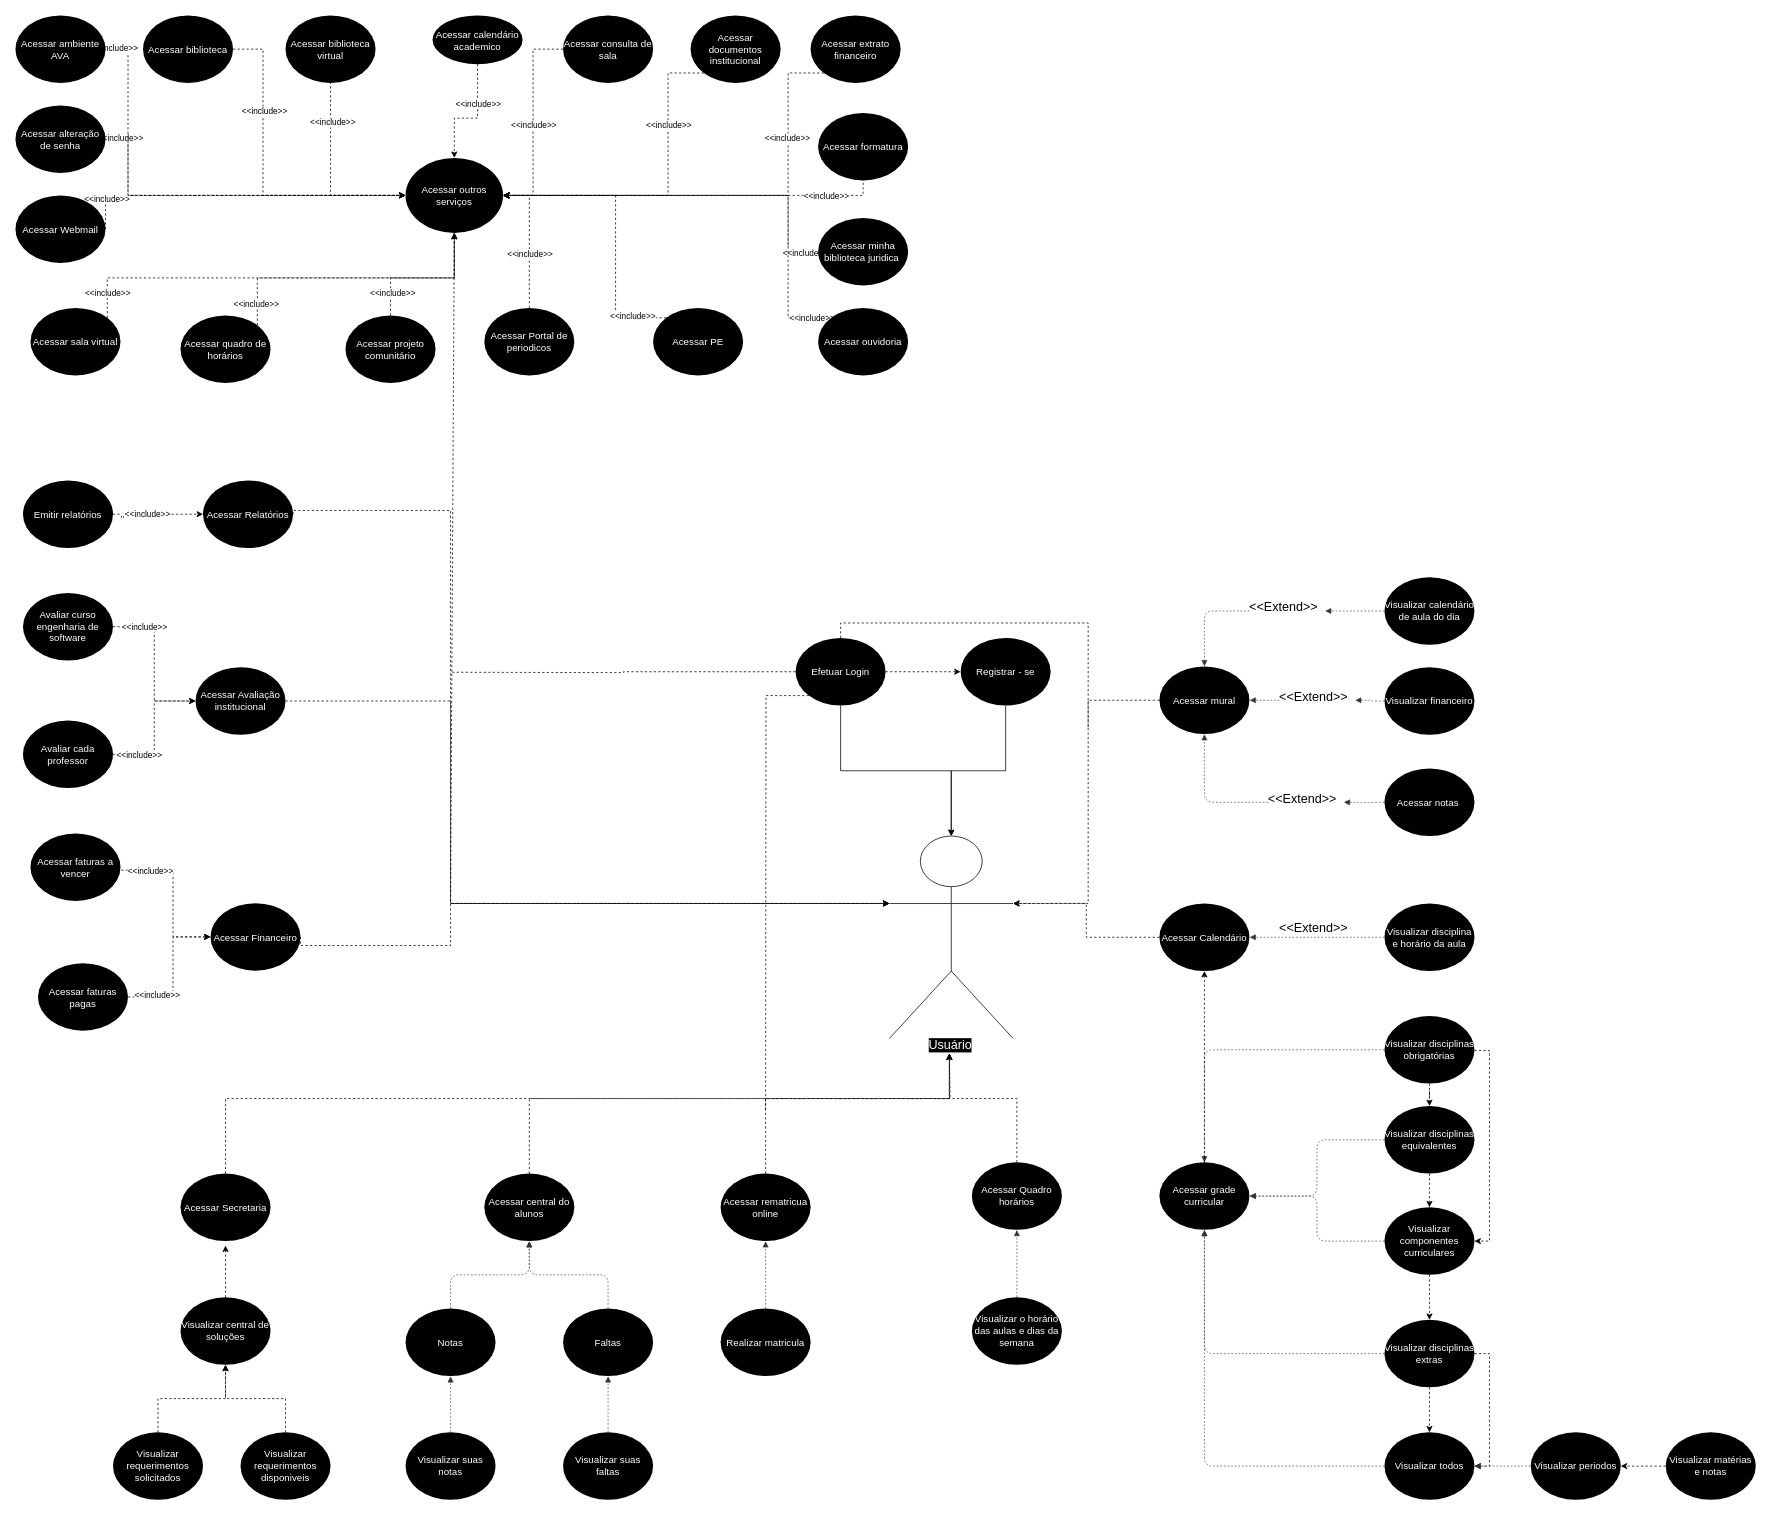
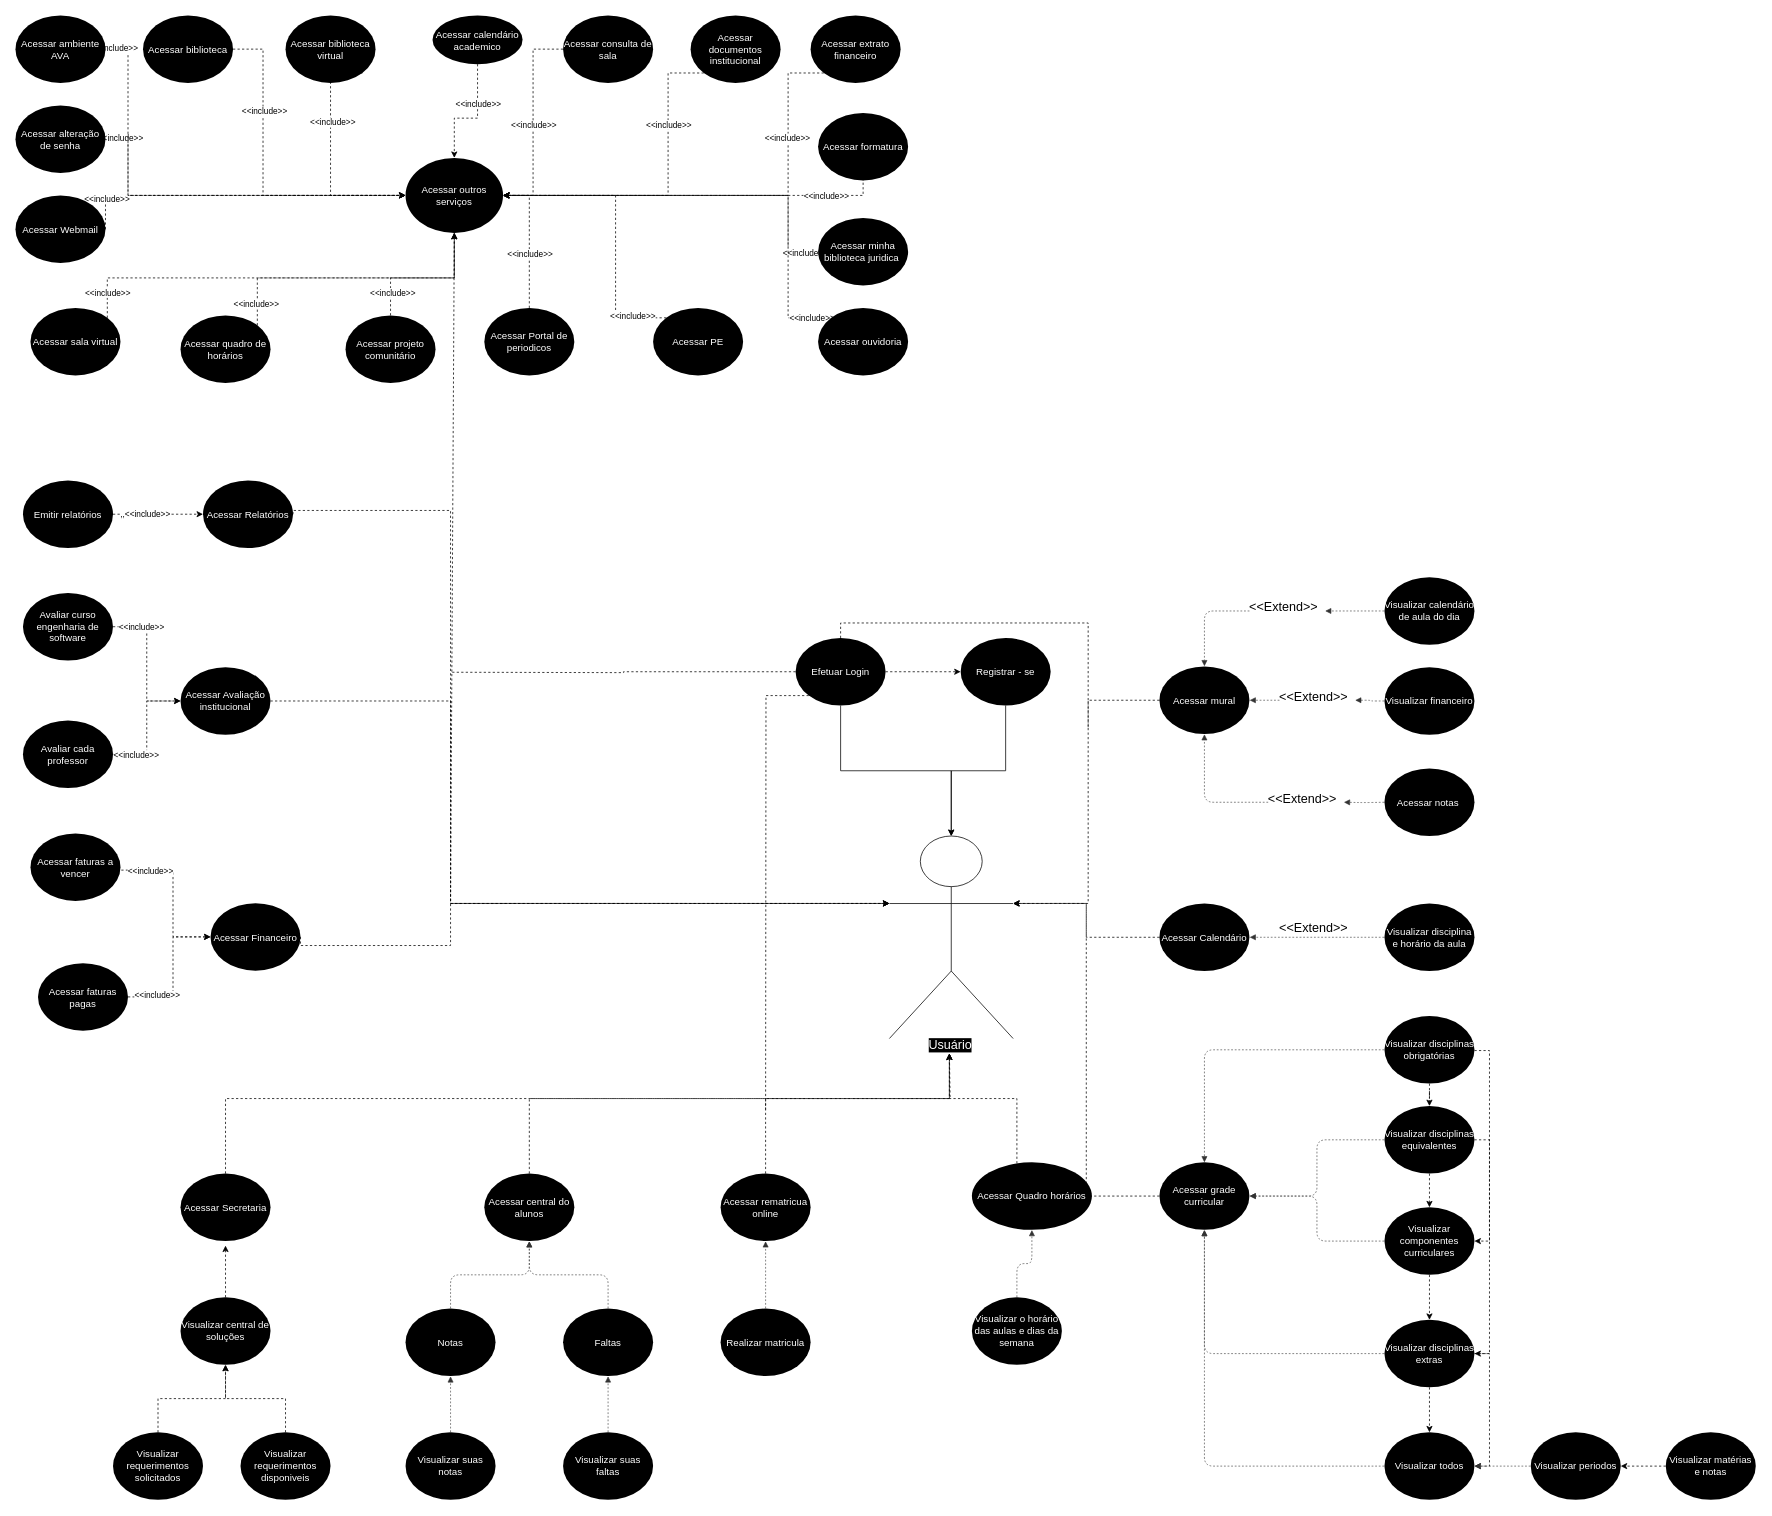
node "Acessar Avaliação institucional": moved (240, 701) -> (225, 701)
edge "Acessar grade curricular" -> "Acessar Calendário": now "Acessar grade curricular" -> "Usuário"
node "Acessar Quadro horários": size 90x68 -> 120x68
edge "Visualizar disciplinas equivalentes" -> "Visualizar disciplinas extras": added
